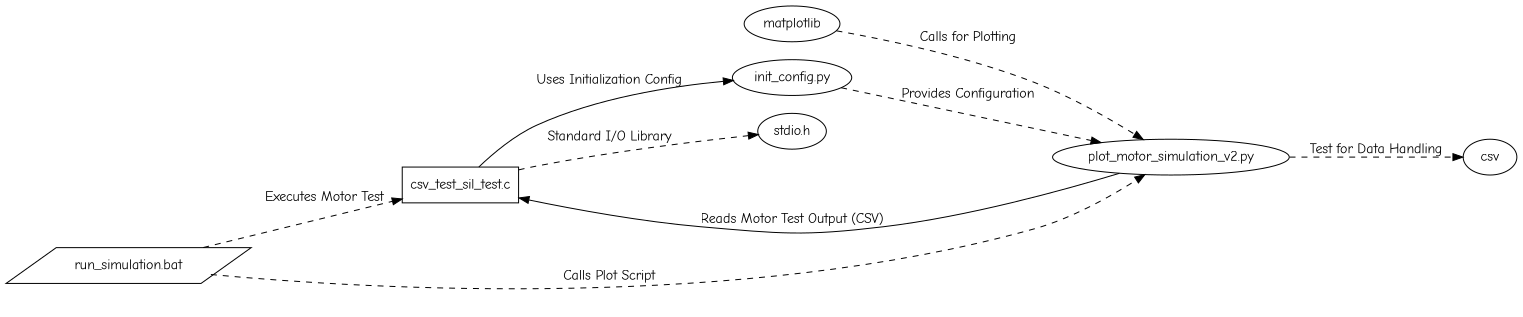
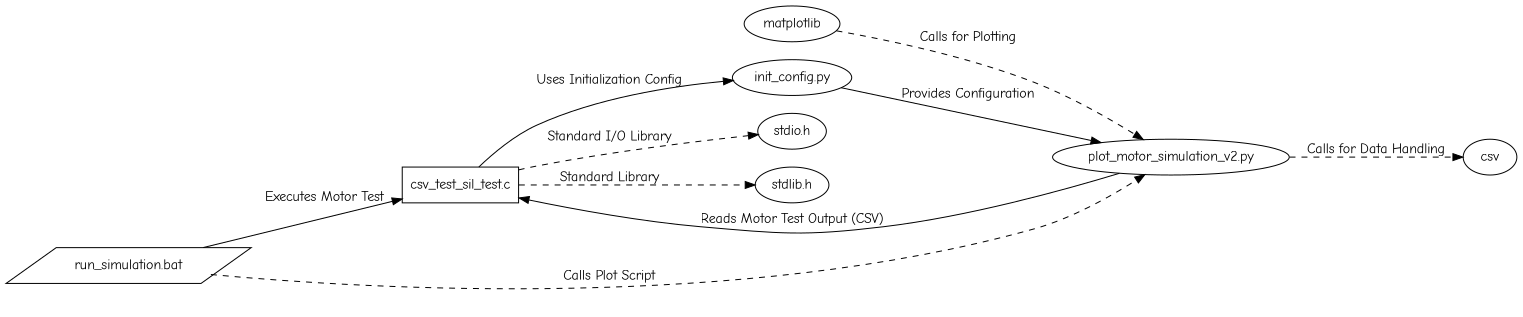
edge "init_config.py" -> "plot_motor_simulation_v2.py": style dashed -> solid
edge "plot_motor_simulation_v2.py" -> "csv": label "Test for Data Handling" -> "Calls for Data Handling"
node "stdlib.h": added
edge "run_simulation.bat" -> "csv_test_sil_test.c": style dashed -> solid
